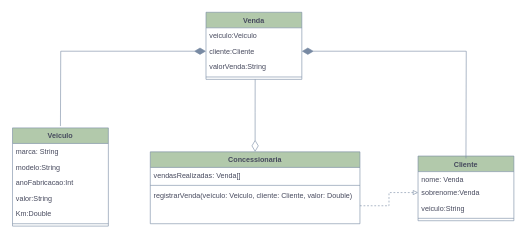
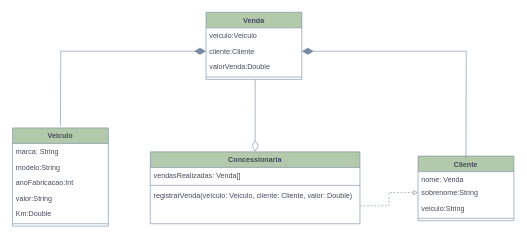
node "valorVenda:String": label "valorVenda:String" -> "valorVenda:Double"
node "sobrenome:Venda": label "sobrenome:Venda" -> "sobrenome:String"
